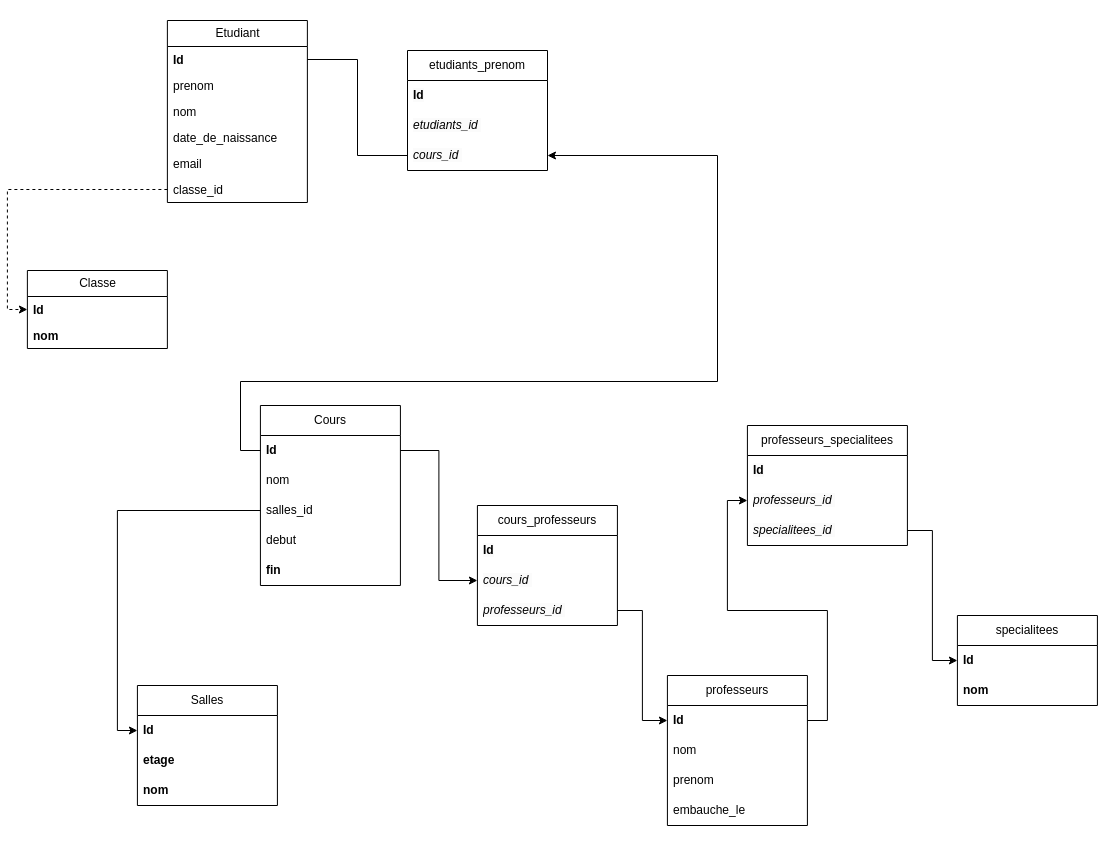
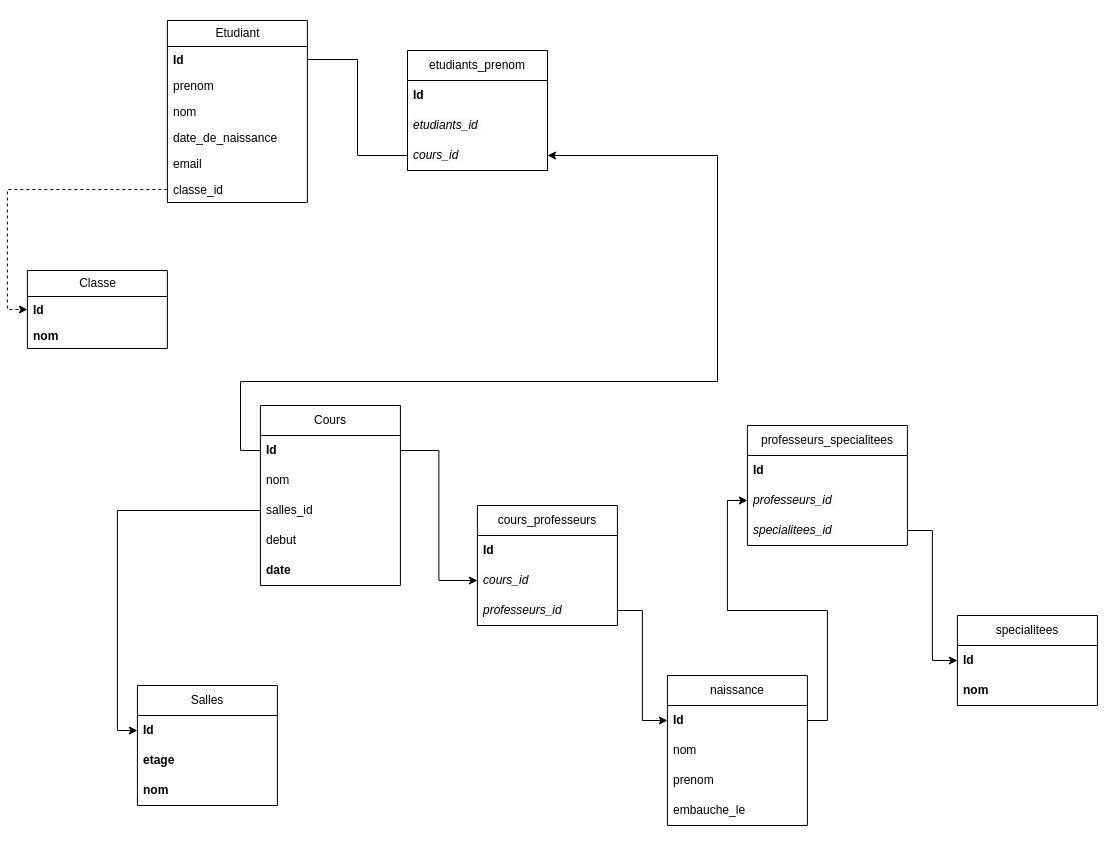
node "fin": label "fin" -> "date"
node "professeurs": label "professeurs" -> "naissance"
